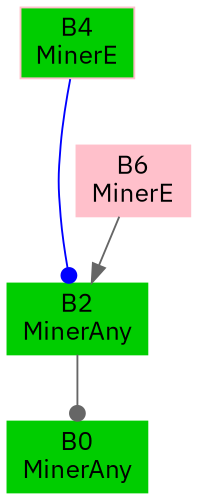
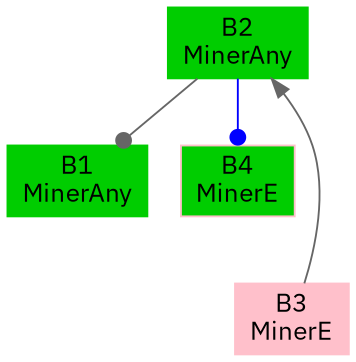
edge "B4 MinerE" -> "B2 MinerAny": reversed
node "B6 MinerE": label "B6 MinerE" -> "B3 MinerE"
node "B0 MinerAny": label "B0 MinerAny" -> "B1 MinerAny"
